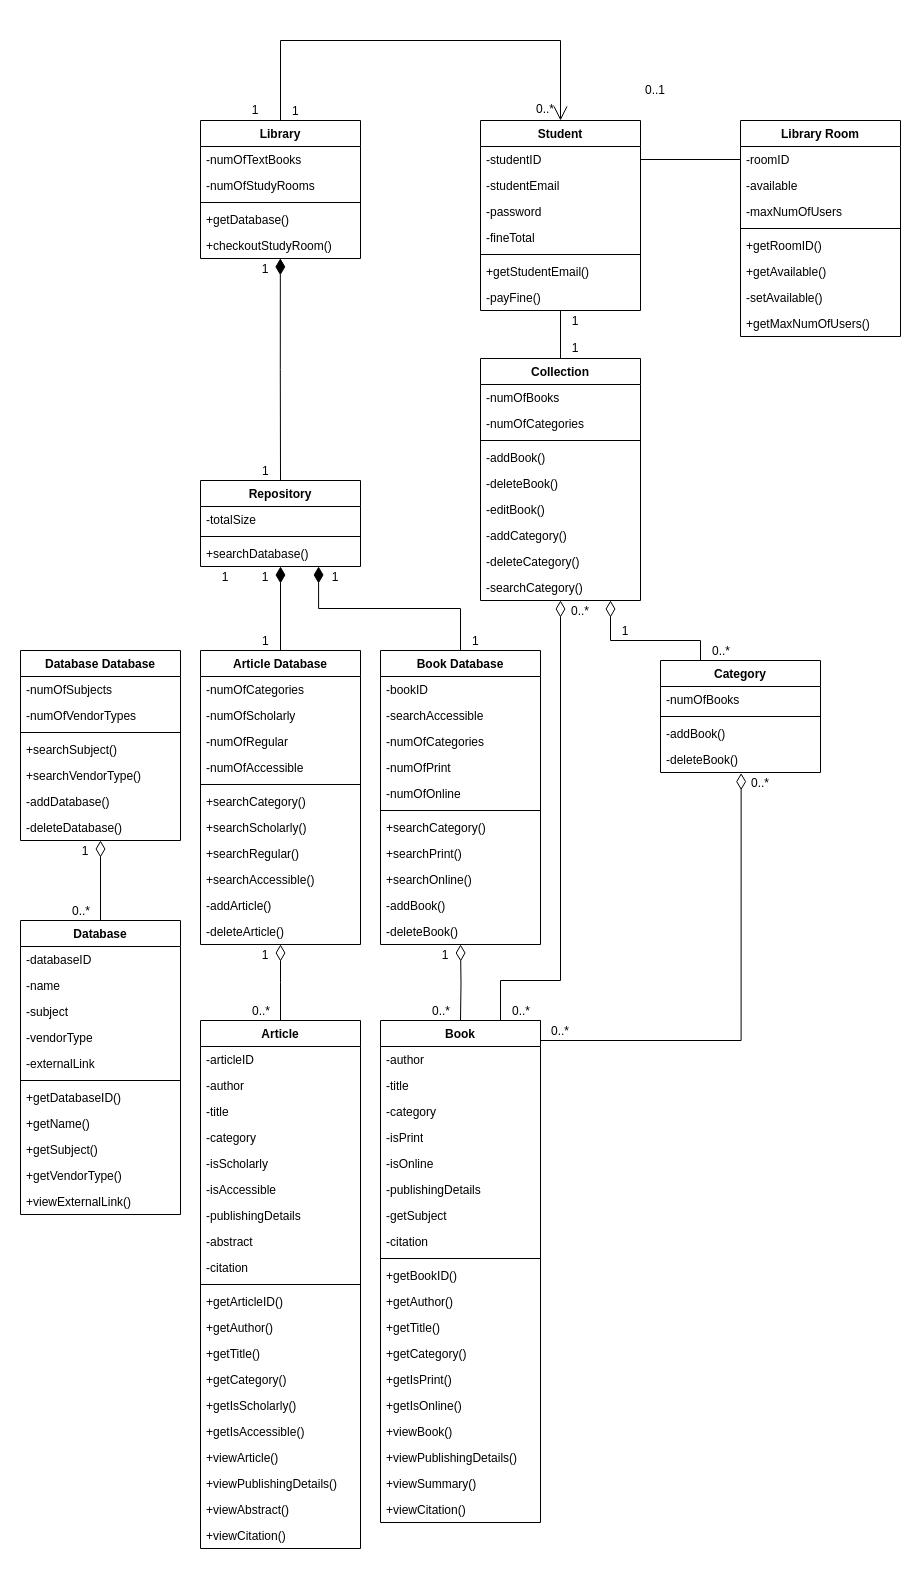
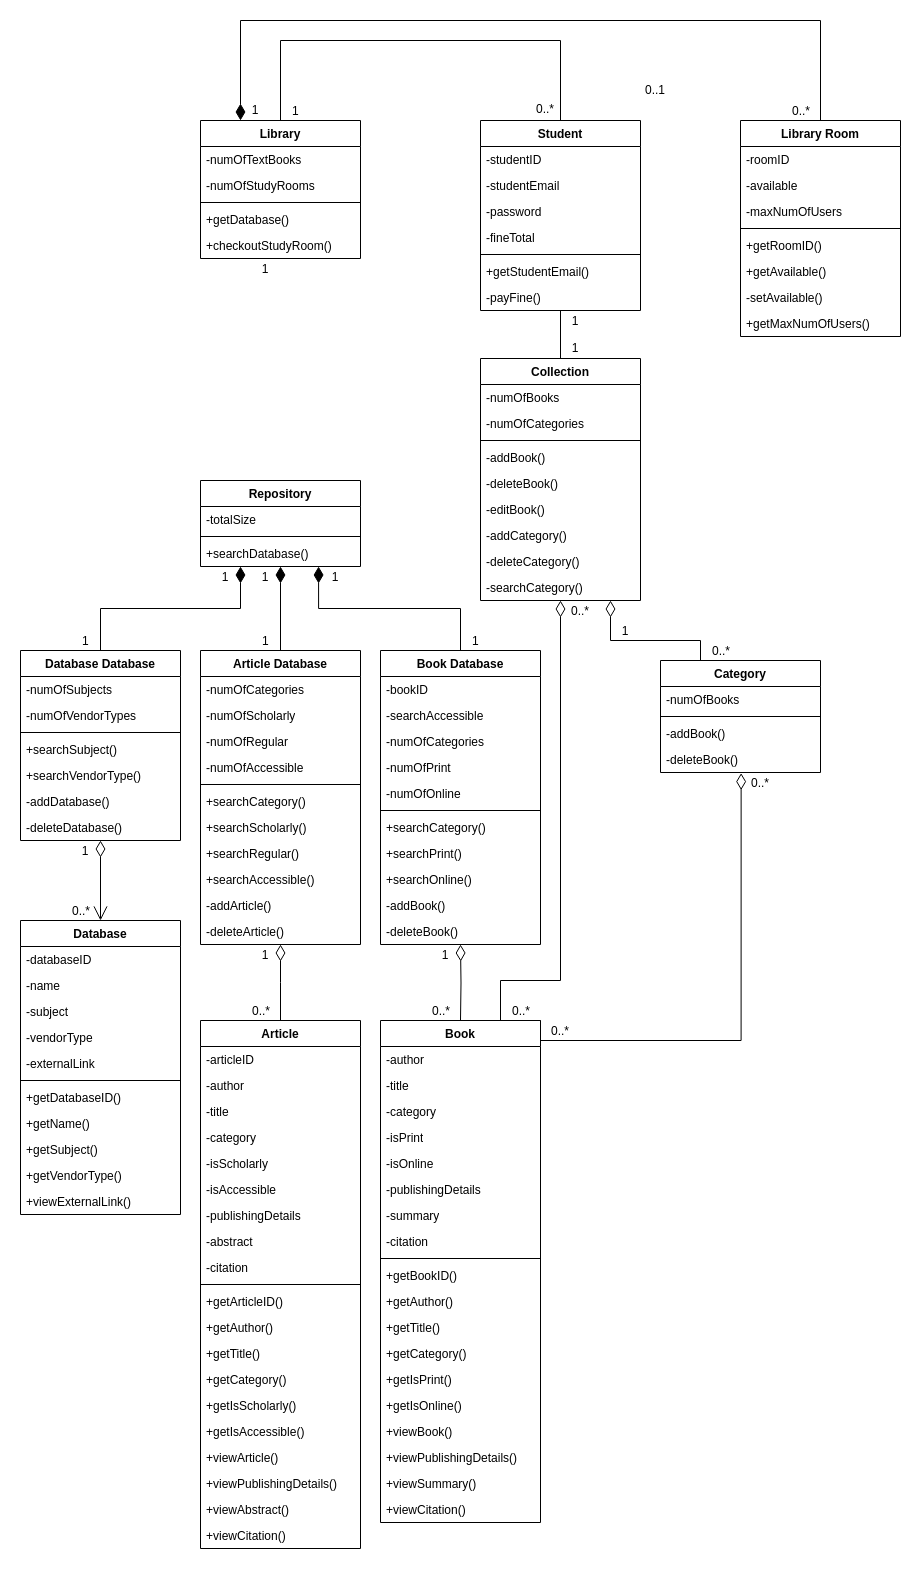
edge "Library Room" -> "Library": added, label "0..*"
edge "Library" -> "Student": arrowhead open -> none
edge "-studentID" -- "-roomID": removed
edge "Repository" -> "+checkoutStudyRoom()": removed, label "1"
edge "Database Database" -> "Repository": added, label "1"
edge "Database" -> "Database Database": arrowhead none -> open
node "-getSubject": label "-getSubject" -> "-summary"
